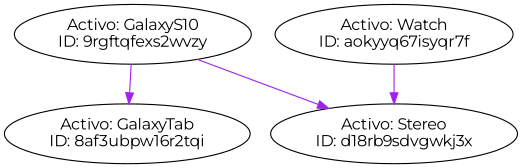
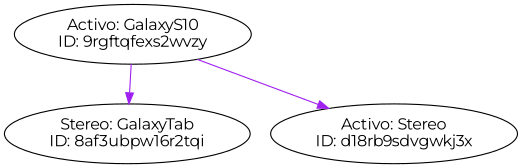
node "Activo: Watch ID: aokyyq67isyqr7f": removed
node "Activo: GalaxyTab ID: 8af3ubpw16r2tqi": label "Activo: GalaxyTab ID: 8af3ubpw16r2tqi" -> "Stereo: GalaxyTab ID: 8af3ubpw16r2tqi"
